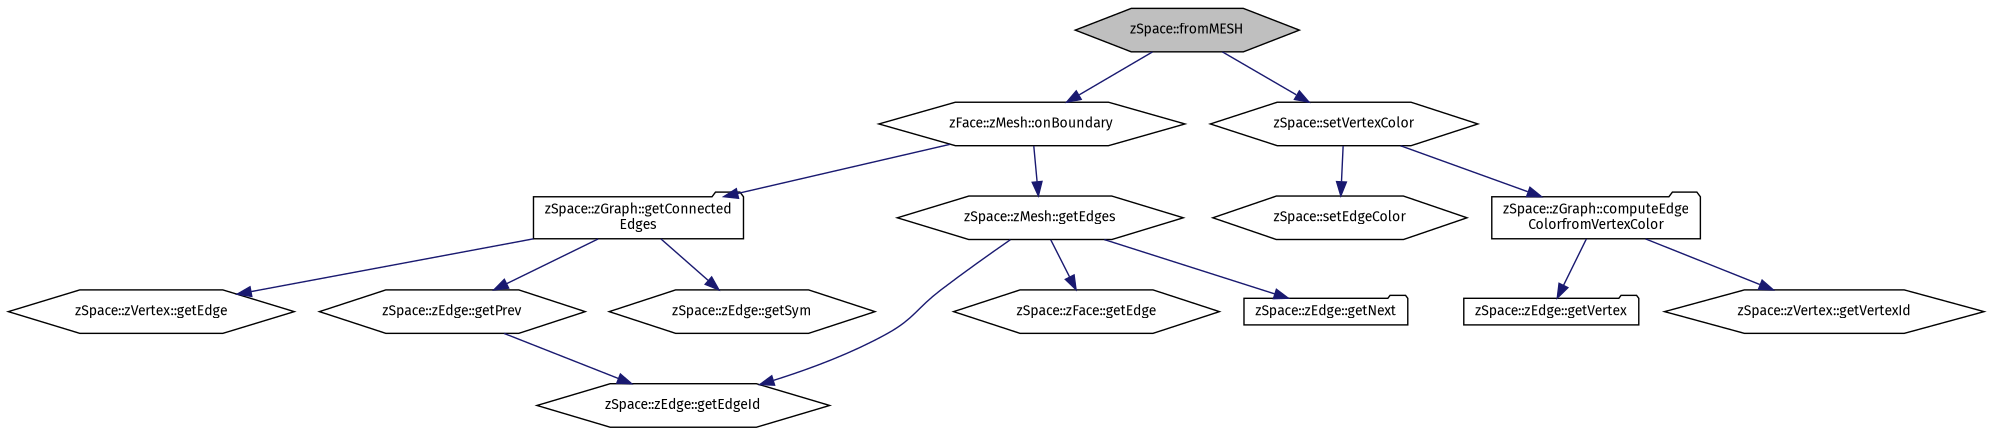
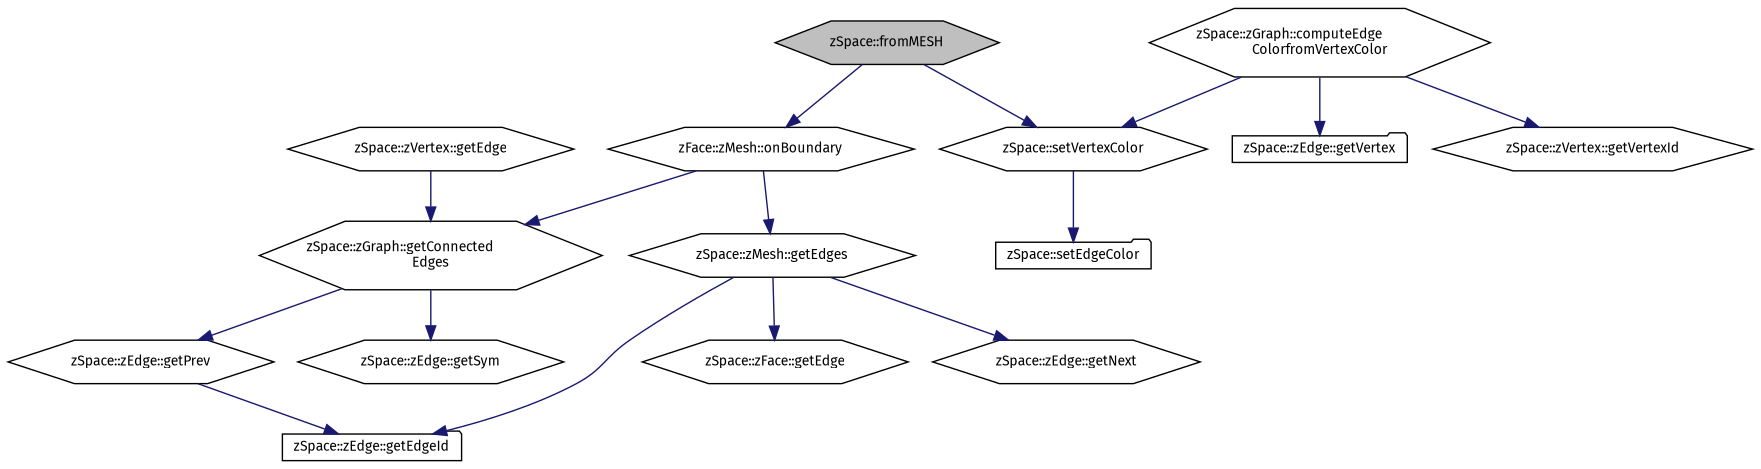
edge "zSpace::setVertexColor" -> "zSpace::zGraph::computeEdge ColorfromVertexColor": reversed
node "zSpace::zGraph::getConnected Edges": shape folder -> hexagon
node "zSpace::setEdgeColor": shape hexagon -> folder
node "zSpace::zGraph::computeEdge ColorfromVertexColor": shape folder -> hexagon
edge "zSpace::zGraph::getConnected Edges" -> "zSpace::zVertex::getEdge": reversed
node "zSpace::zEdge::getNext": shape folder -> hexagon
node "zSpace::zEdge::getEdgeId": shape hexagon -> folder
